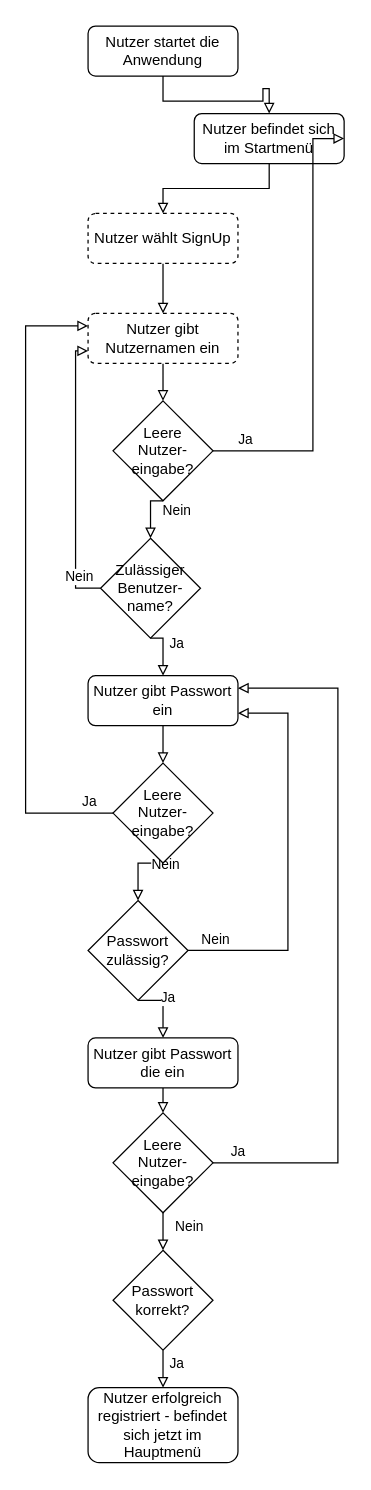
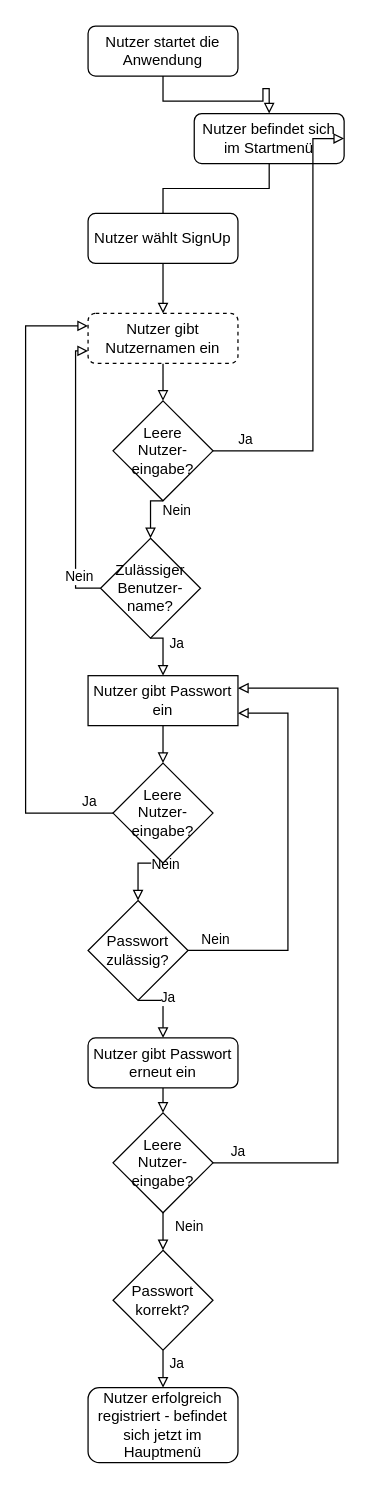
edge "Nutzer befindet sich im Startmenü" -> "Nutzer wählt SignUp": arrowhead block -> none
node "Nutzer wählt SignUp": style dashed -> solid
node "Nutzer gibt Passwort ein": shape rounded rectangle -> rectangle
node "Nutzer gibt Passwort die ein": label "Nutzer gibt Passwort die ein" -> "Nutzer gibt Passwort erneut ein"
